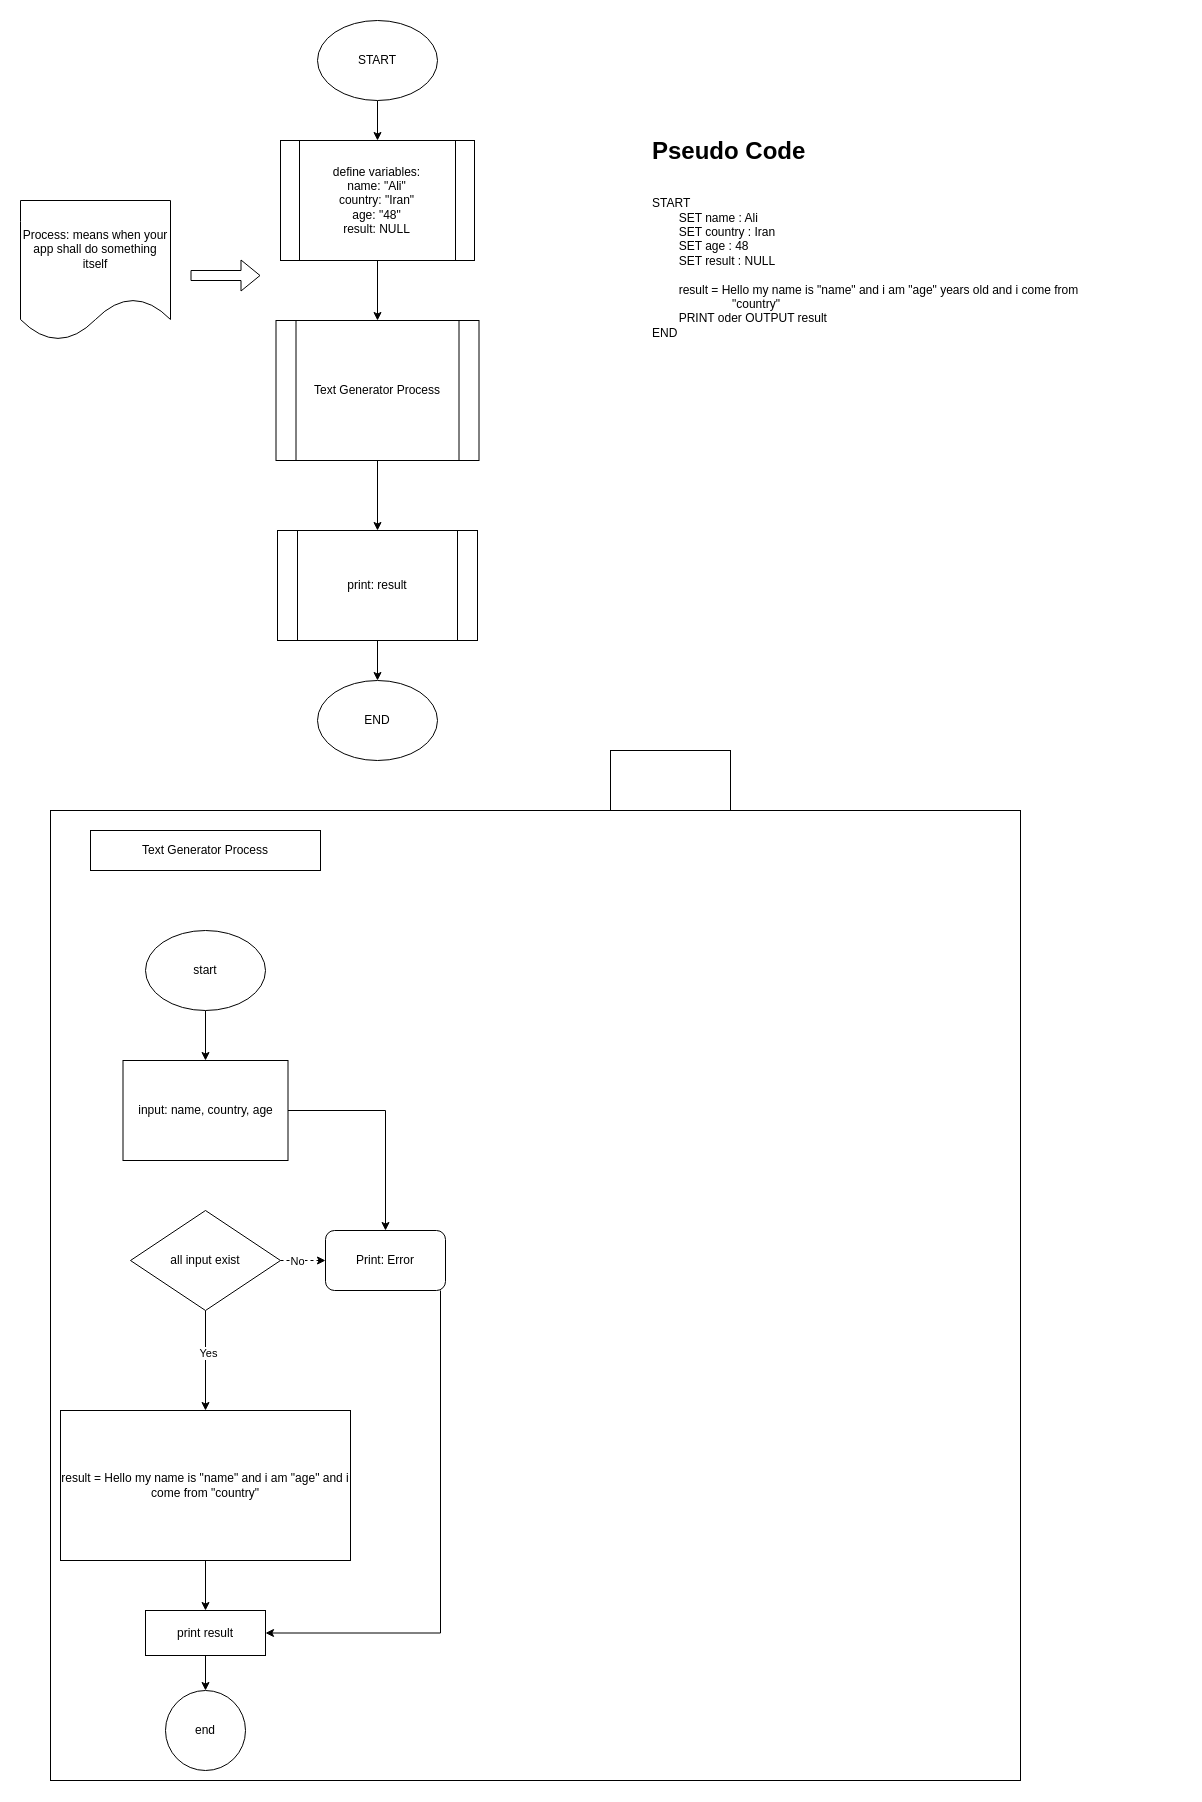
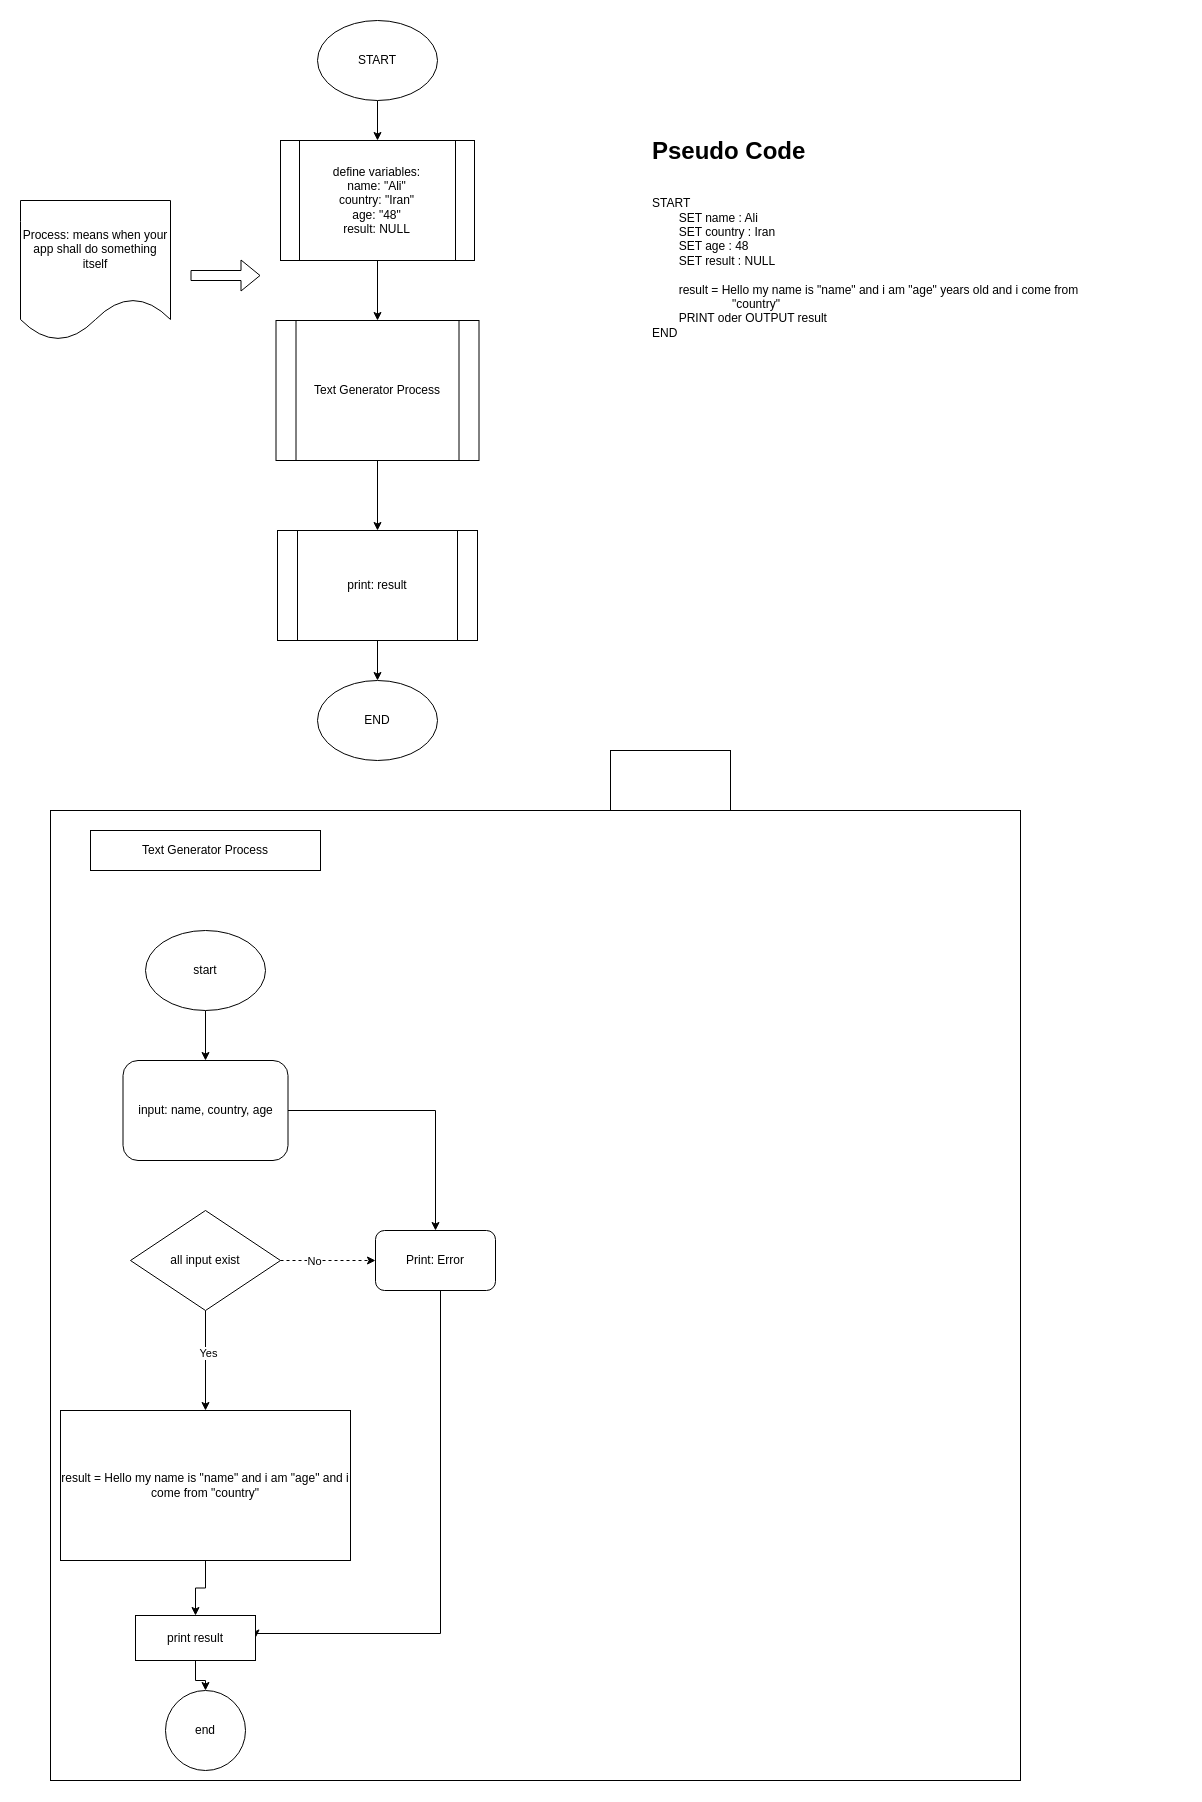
node "input: name, country, age": shape rectangle -> rounded rectangle
node "Print: Error": moved (386, 1261) -> (436, 1261)
node "print result": moved (206, 1633) -> (196, 1638)
